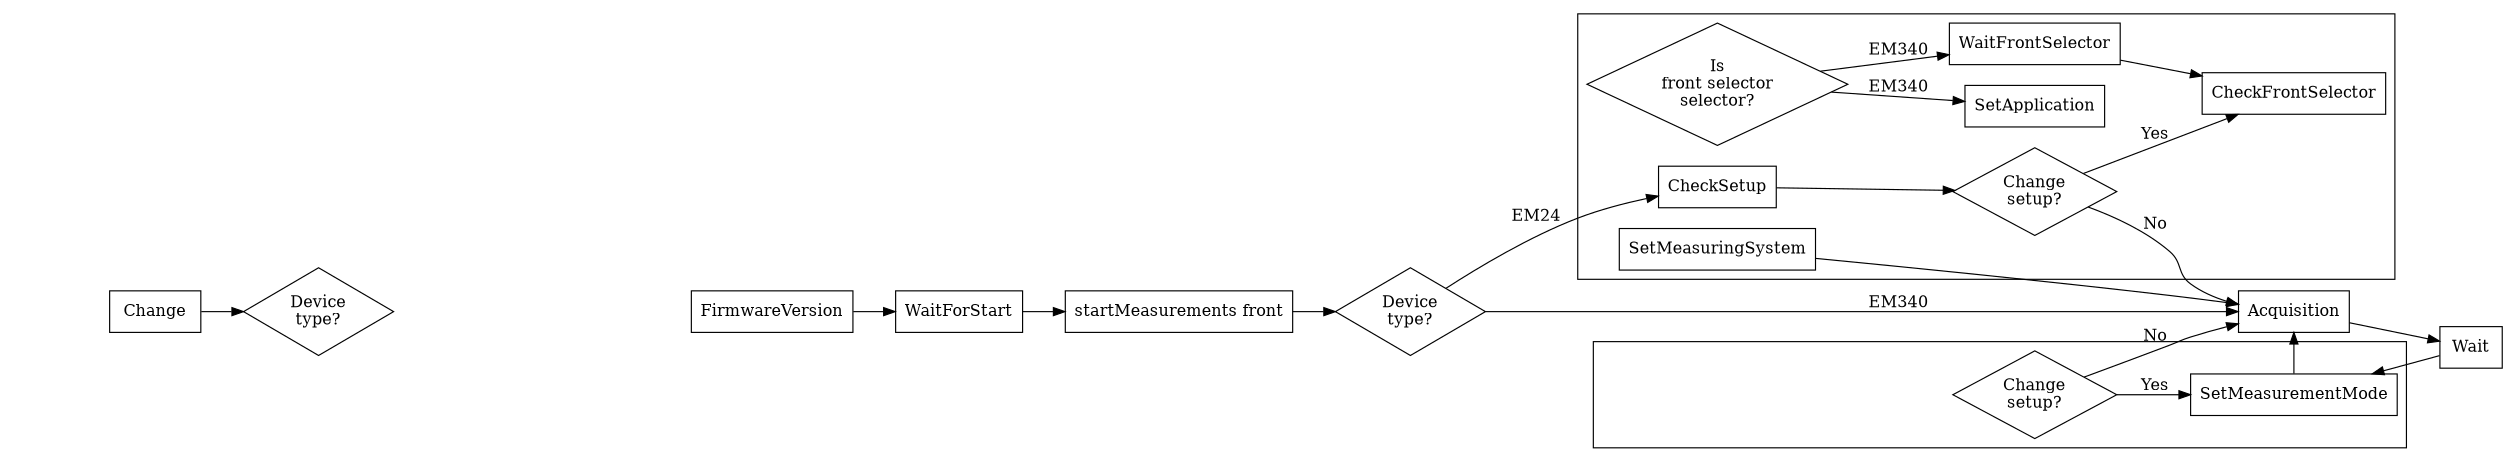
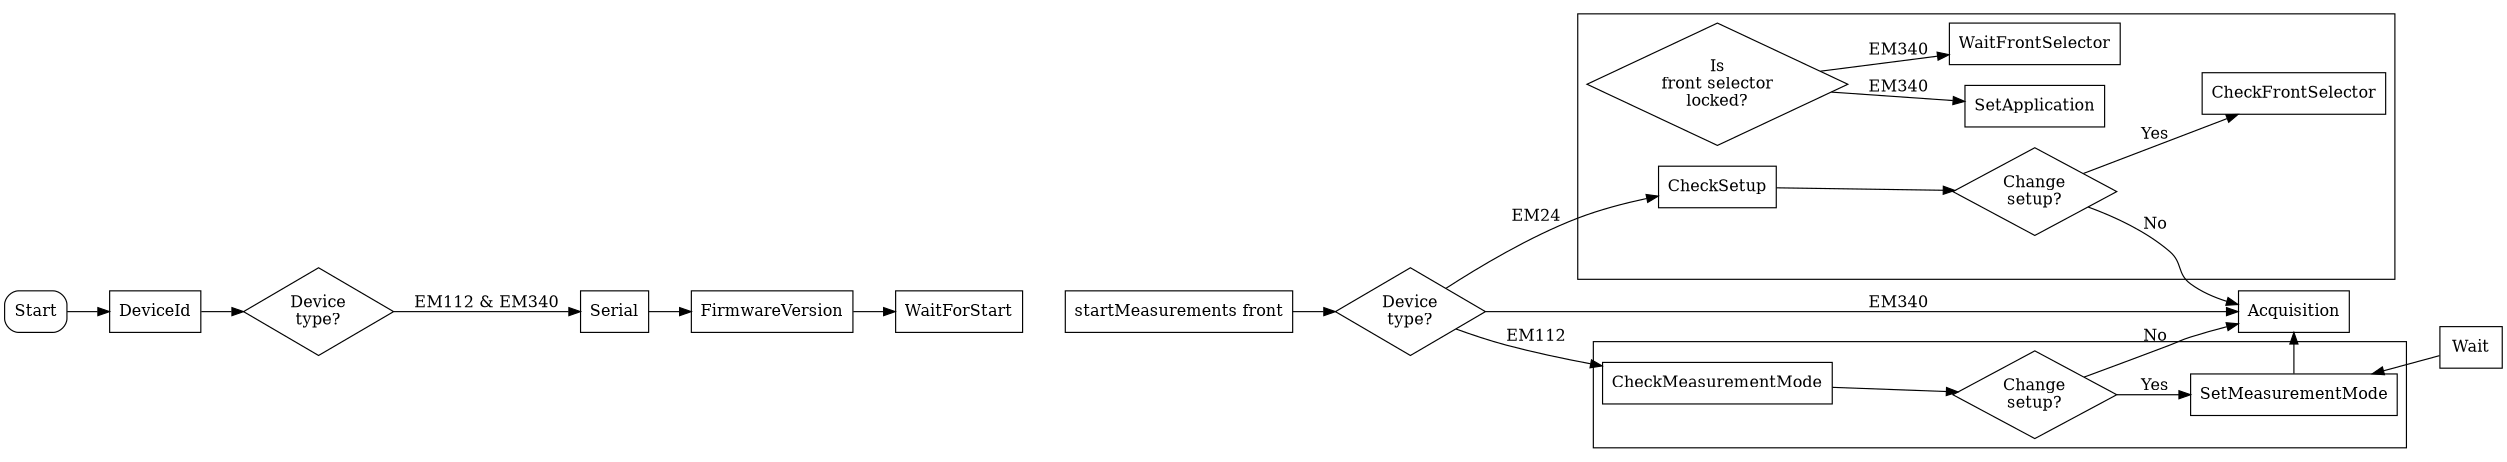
edge "WaitFrontSelector" -> "CheckFrontSelector": removed
node "Is front selector selector?": label "Is front selector selector?" -> "Is front selector locked?"
node "SetMeasuringSystem": removed
node "Start": added
node "Change": label "Change" -> "DeviceId"
node "Serial": added
edge "WaitForStart" -> "startMeasurements front": removed
edge "Acquisition" -> "Wait": removed
node "CheckMeasurementMode": added
